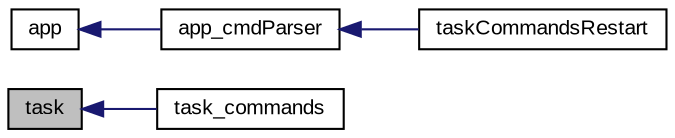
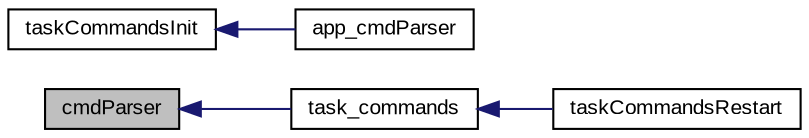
node "app": label "app" -> "taskCommandsInit"
edge "taskCommandsRestart" -> "app_cmdParser": now "taskCommandsRestart" -> "task_commands"
node "task": label "task" -> "cmdParser"
